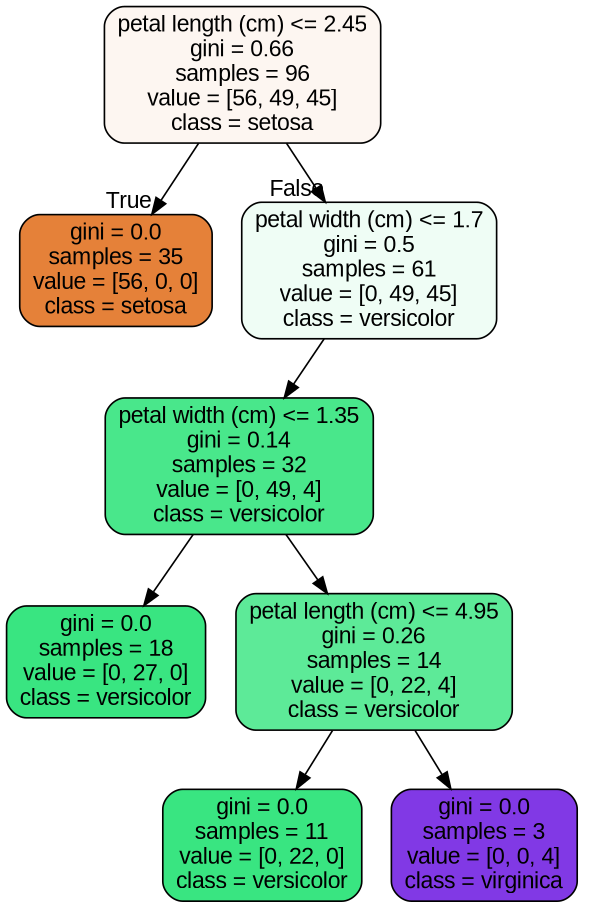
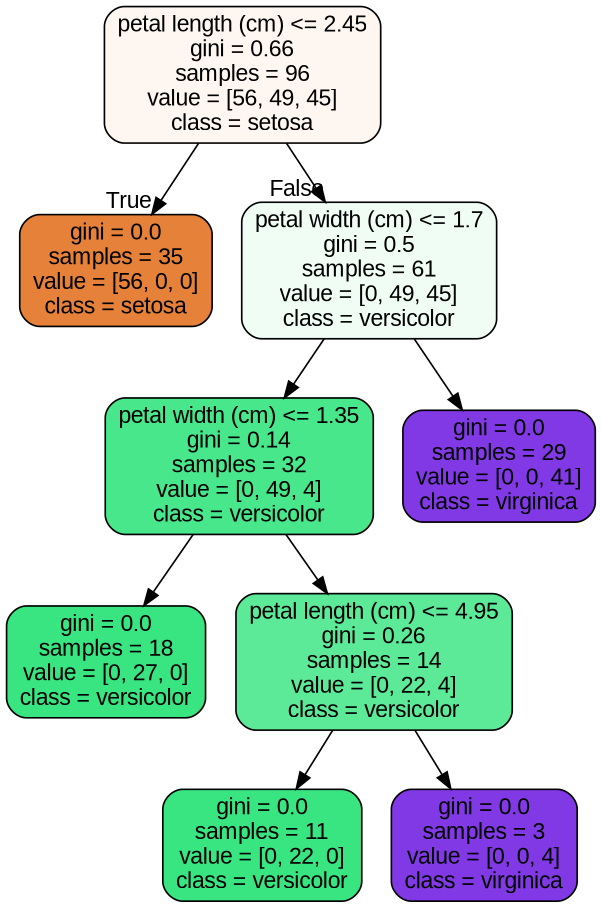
node "gini = 0.0 samples = 29 value = [0, 0, 41] class = virginica": added
